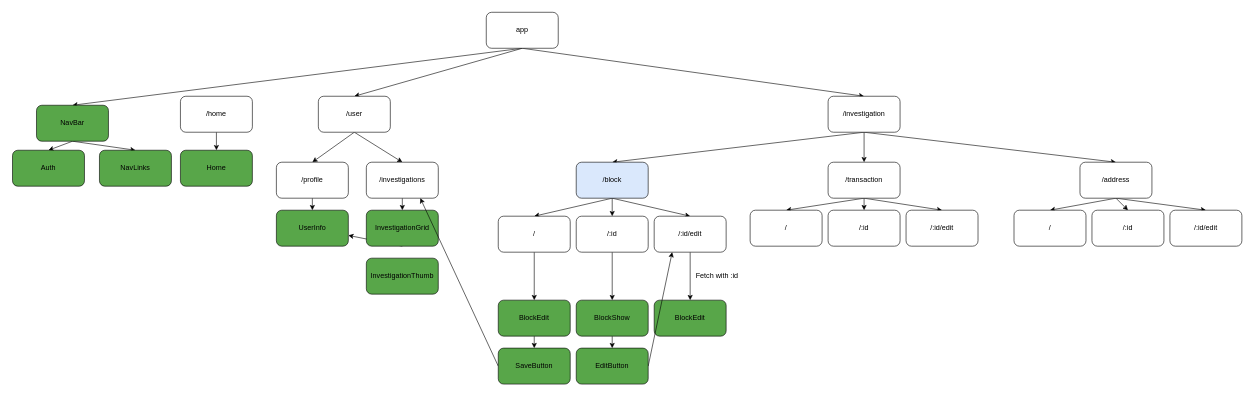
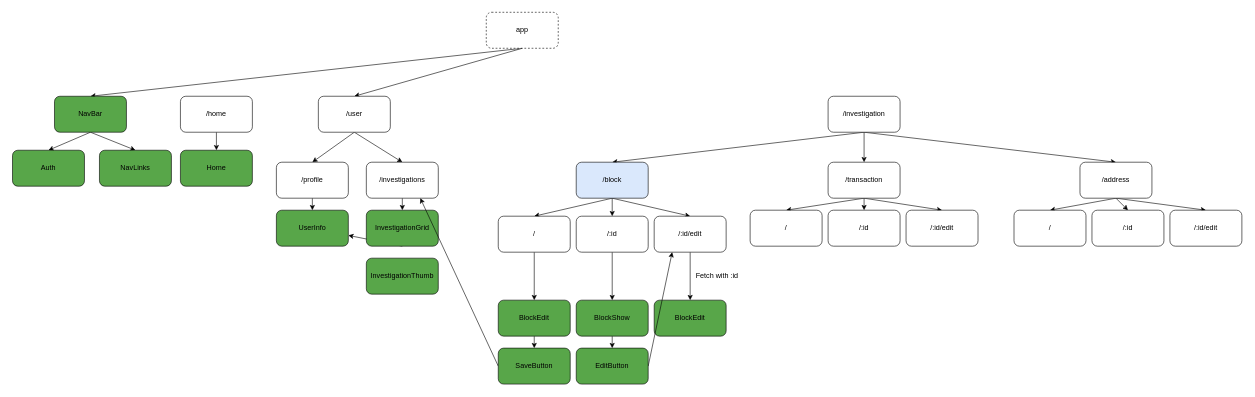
node "app": style solid -> dashed
edge "app" -> "/investigation": removed
node "NavBar": moved (72, 123) -> (90, 114)
